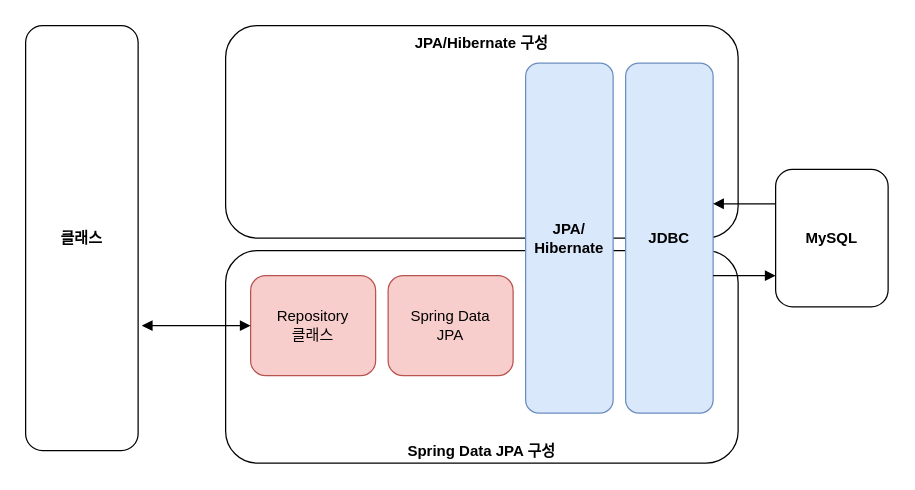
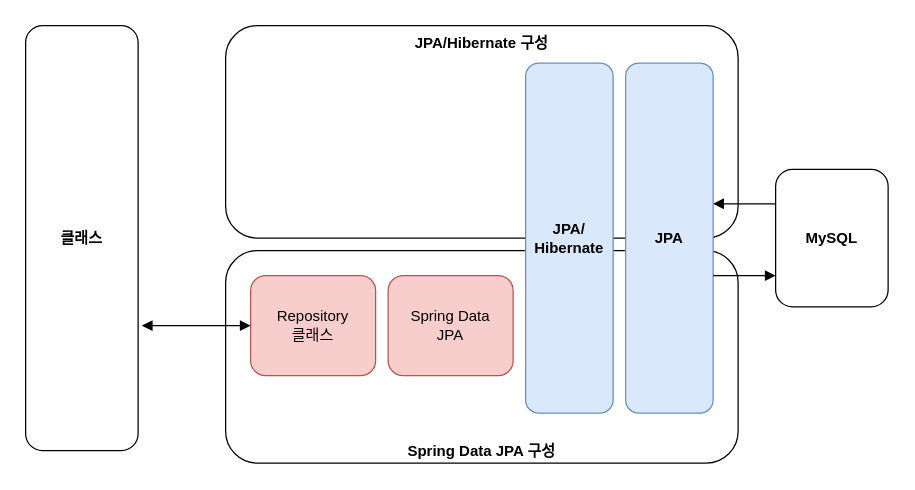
node "JDBC": label "JDBC" -> "JPA"
